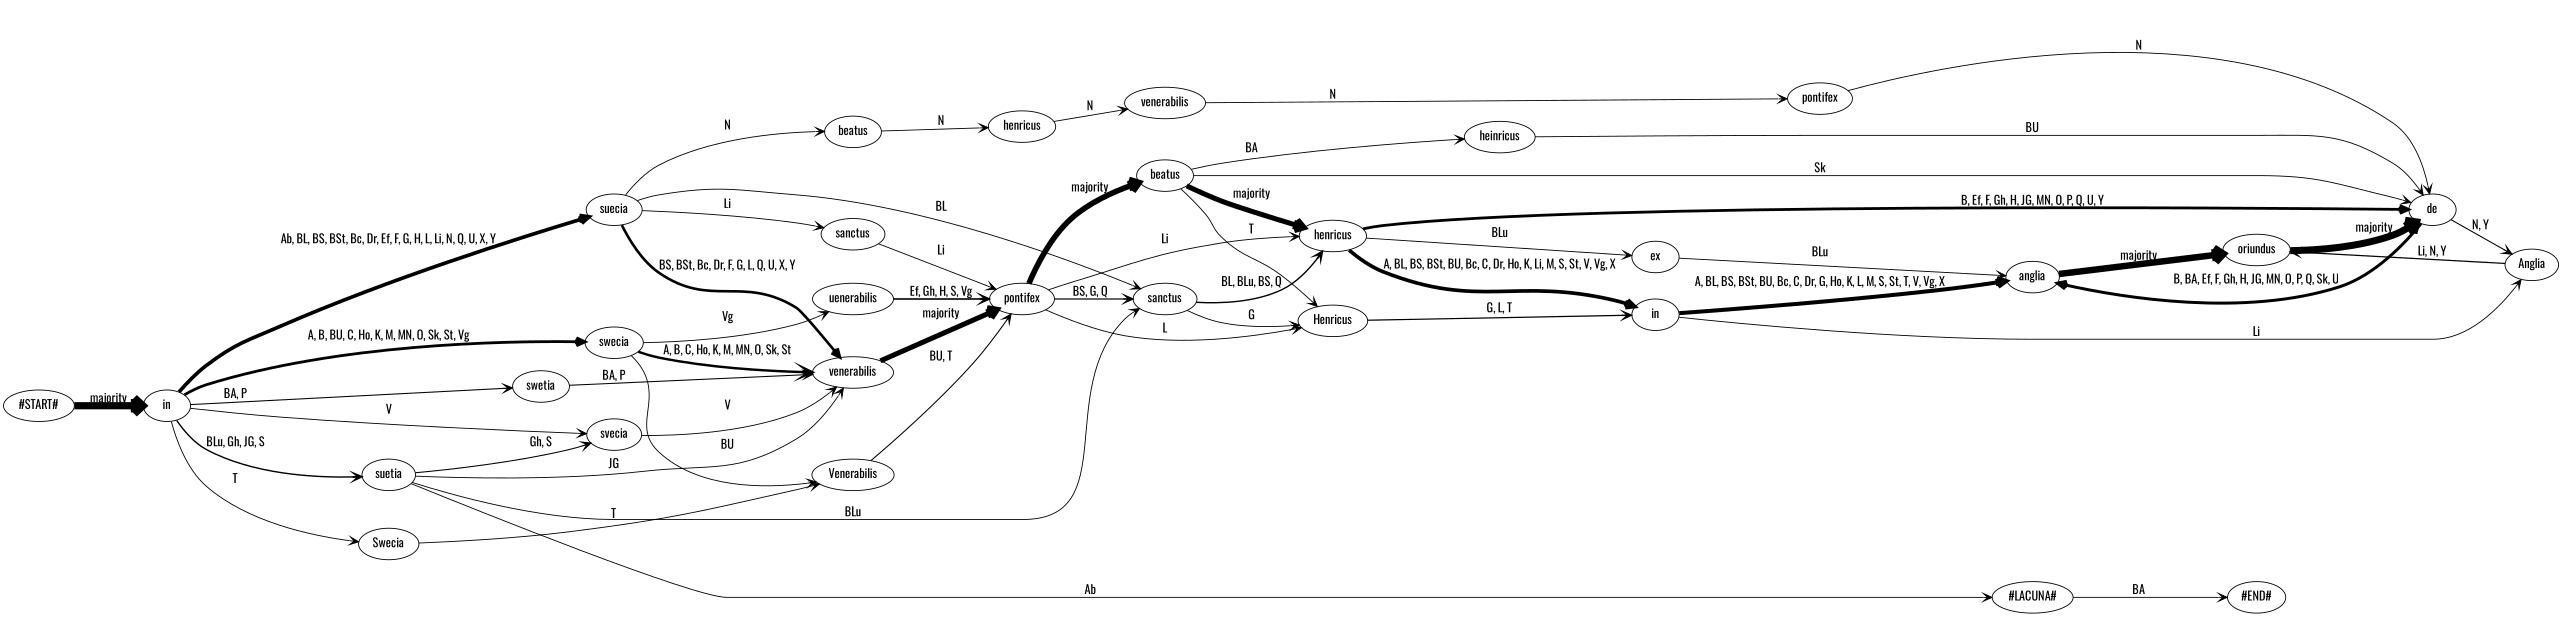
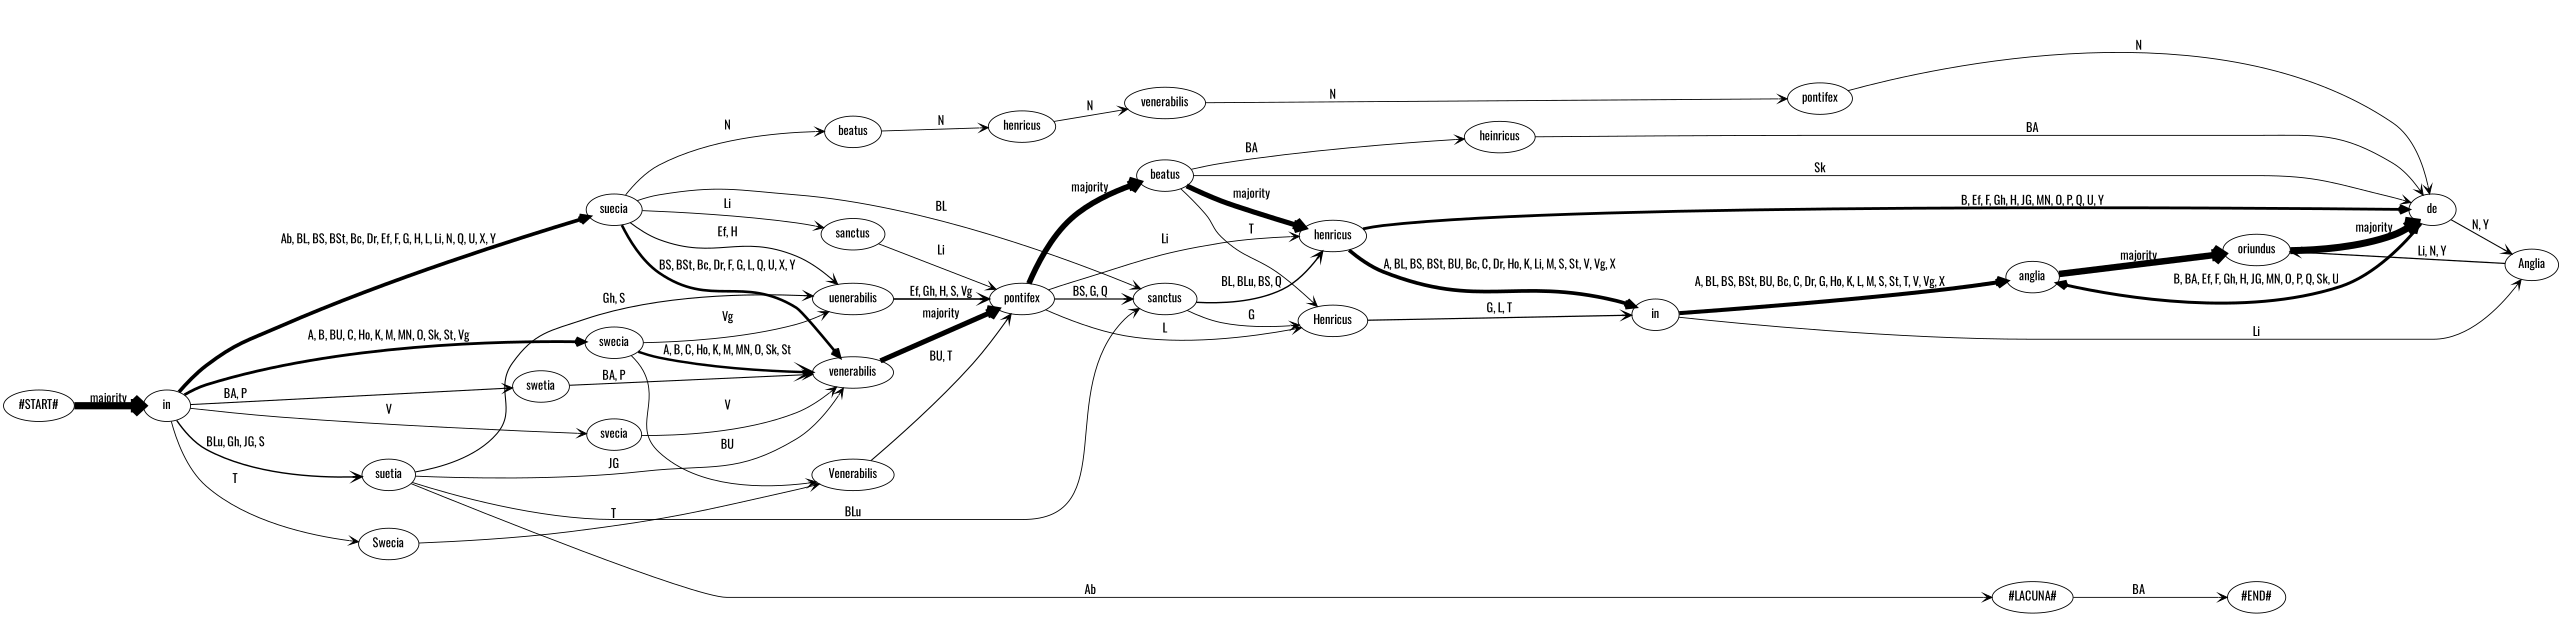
edge "heinricus" -> "de": label "BU" -> "BA"
edge "suecia" -> "uenerabilis": added, label "Ef, H"
node "ex": removed
edge "suetia" -> "svecia": now "suetia" -> "uenerabilis"
